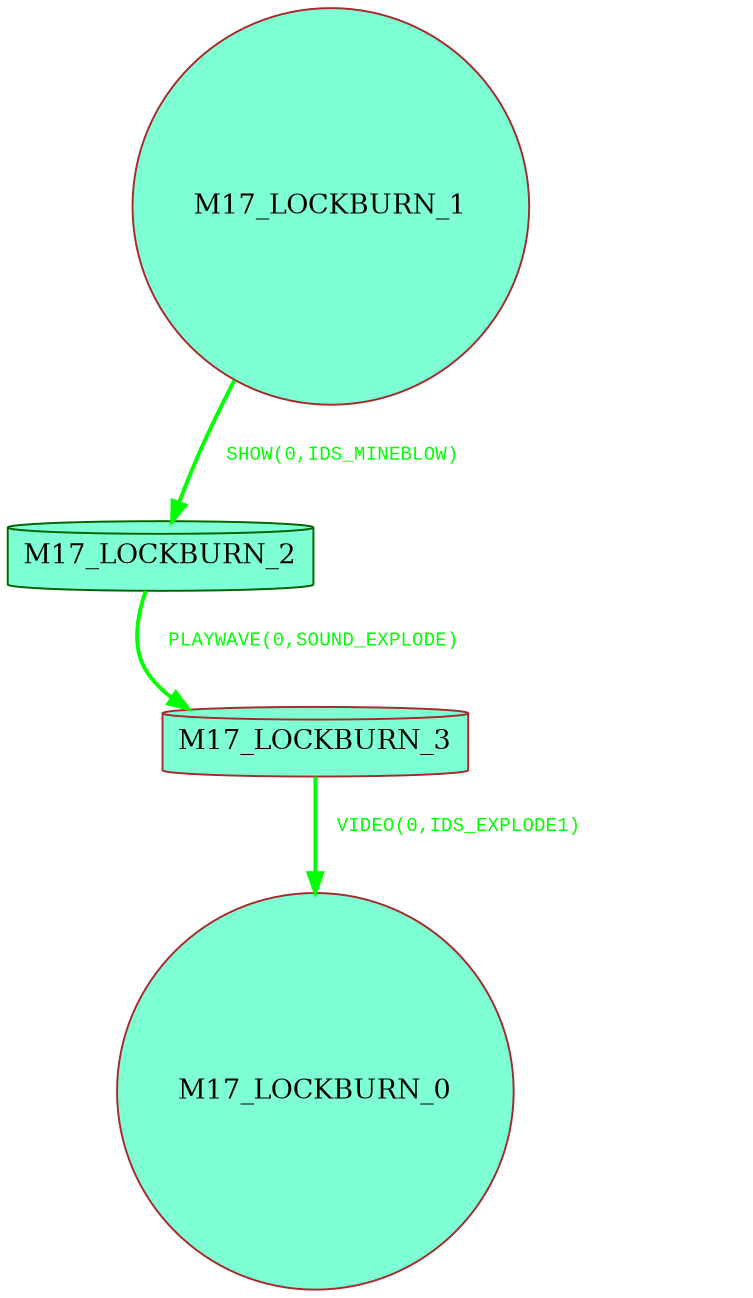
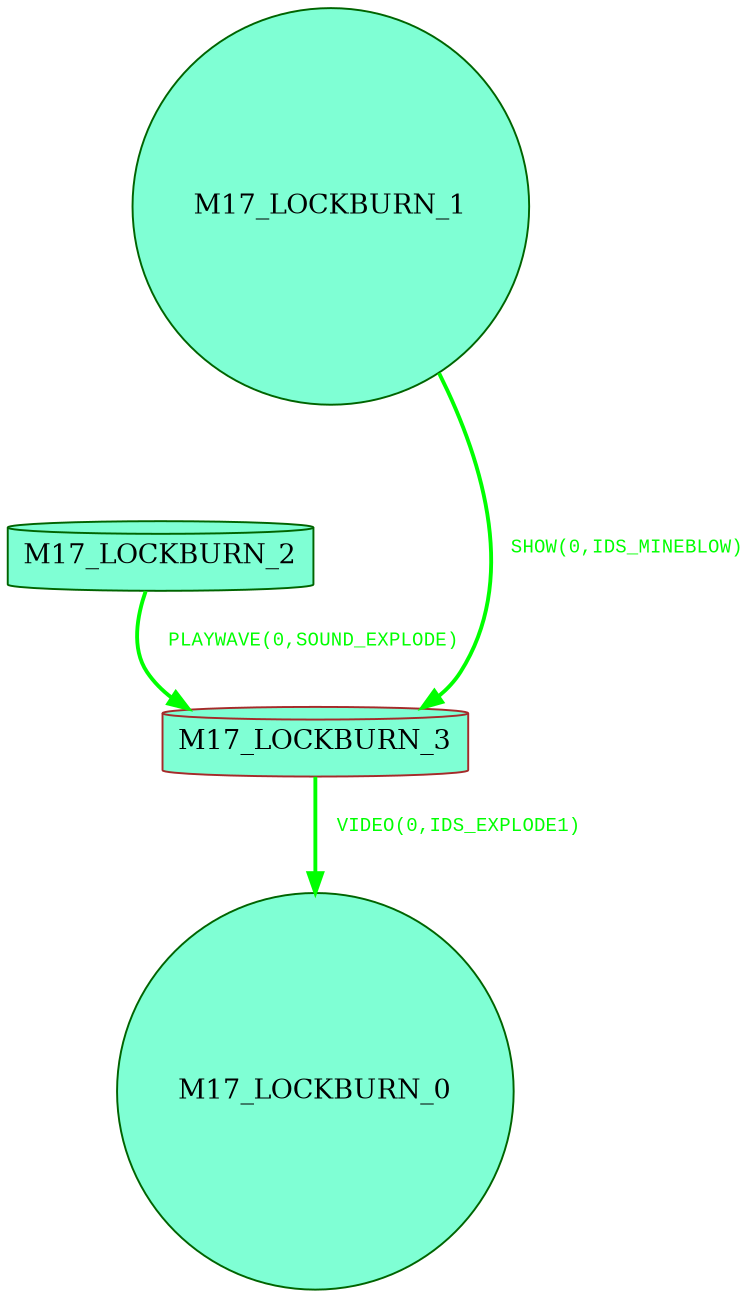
node "M17_LOCKBURN_1": color brown -> darkgreen
edge "M17_LOCKBURN_1" -> "M17_LOCKBURN_2": now "M17_LOCKBURN_1" -> "M17_LOCKBURN_3"
node "M17_LOCKBURN_0": color brown -> darkgreen
